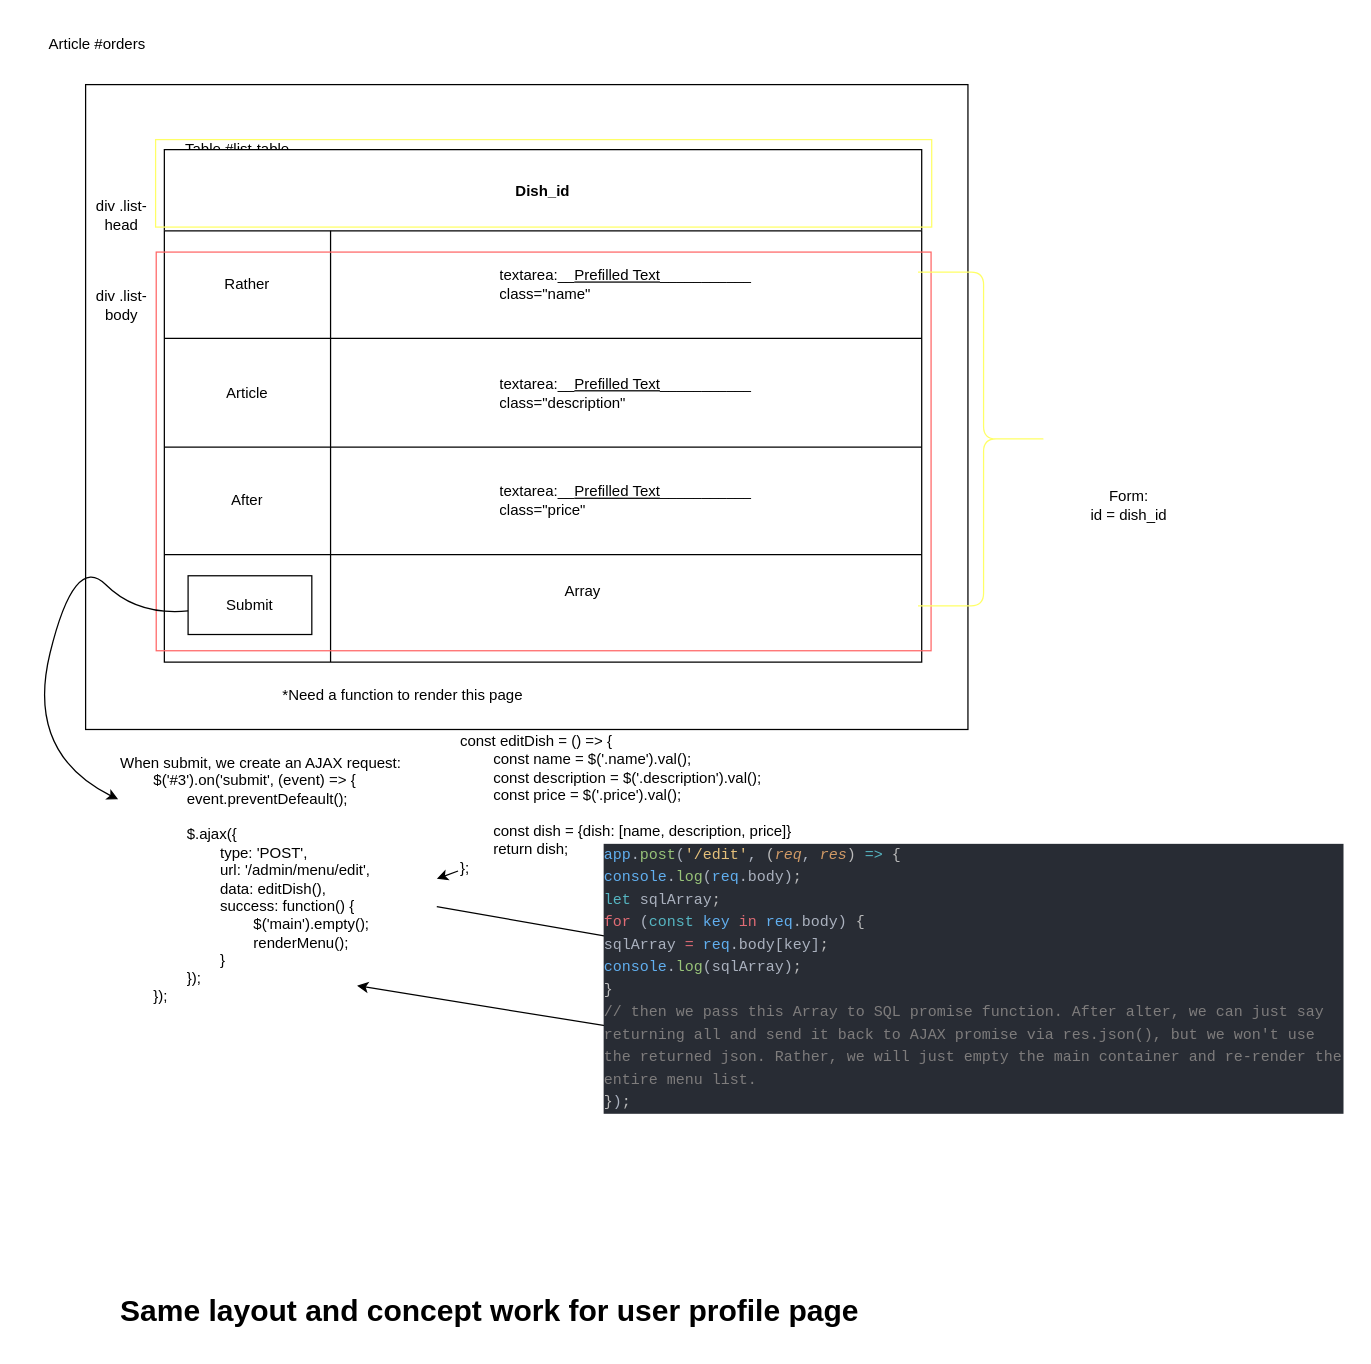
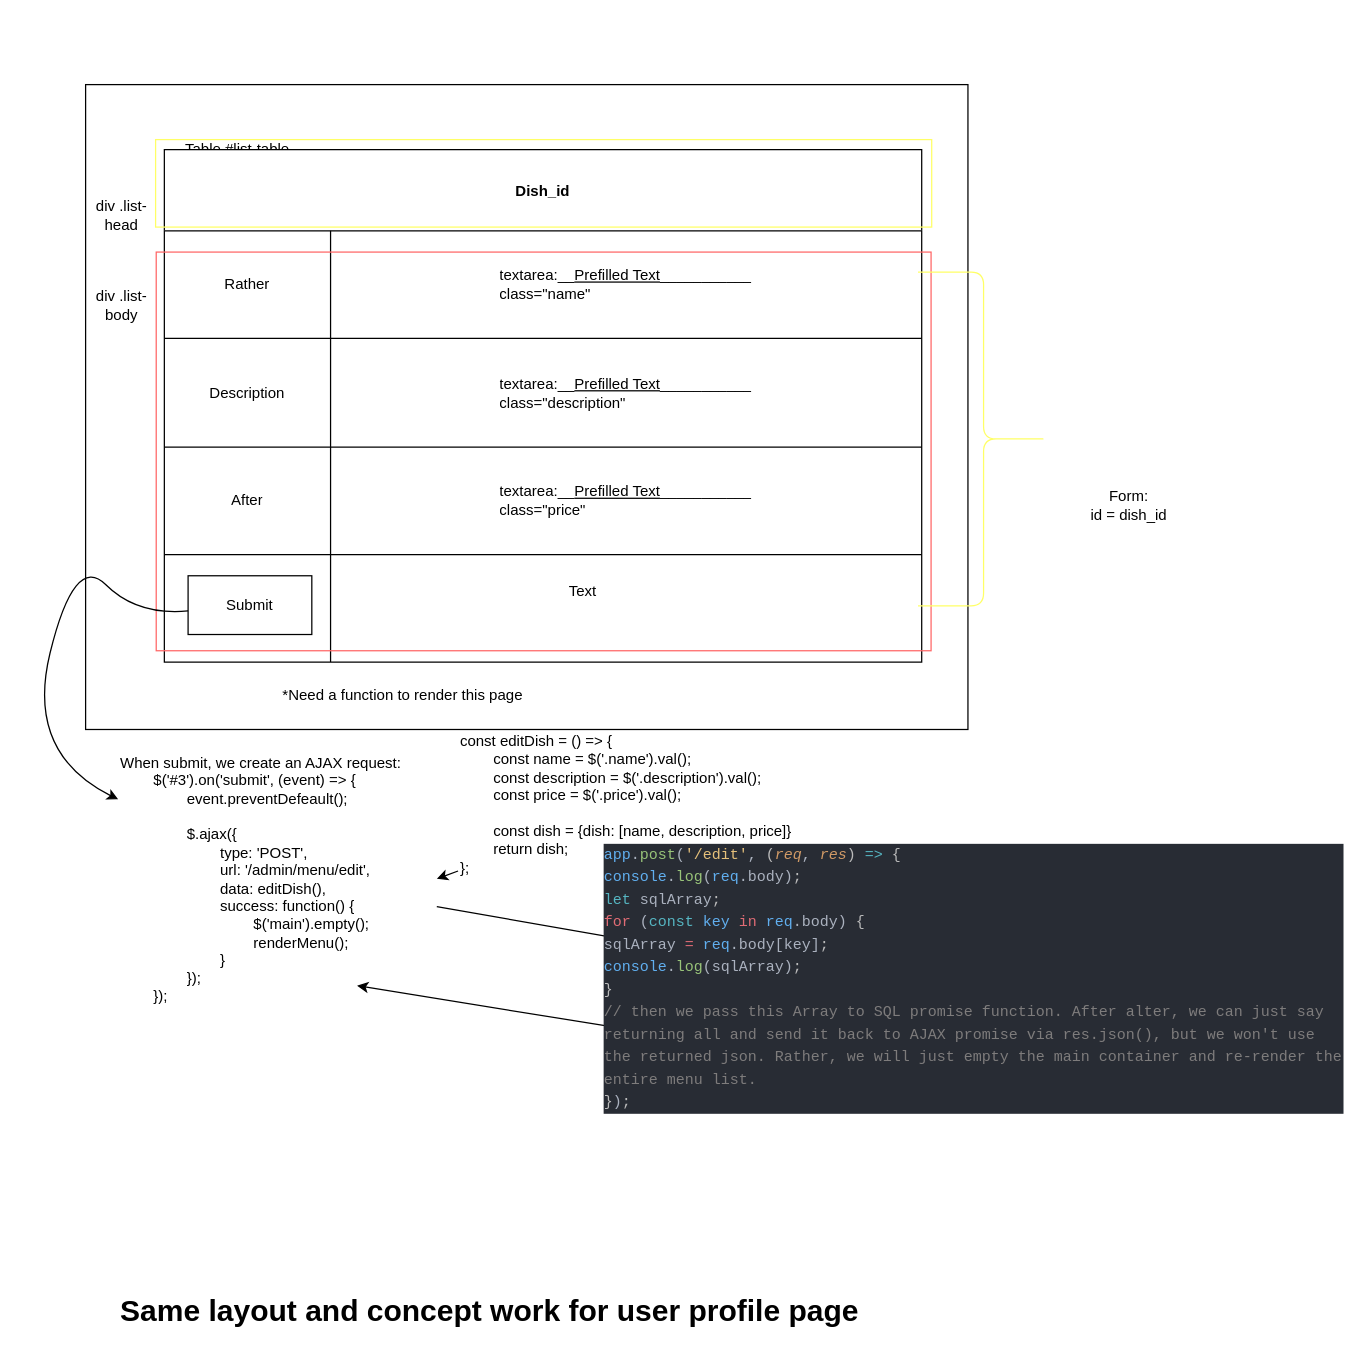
node "Article #orders": removed
node "Article": label "Article" -> "Description"
node "Array": label "Array" -> "Text"
